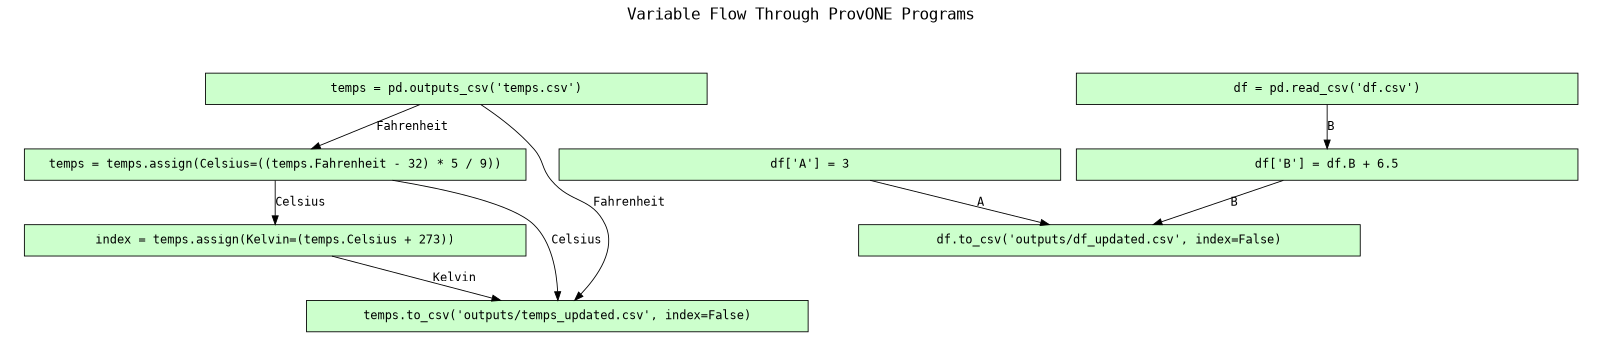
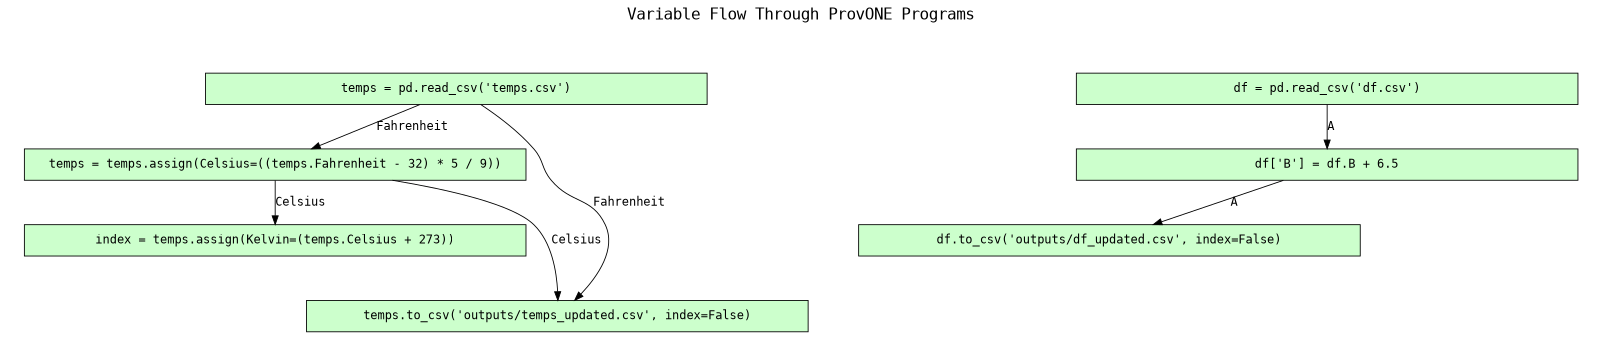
node "temps = pd.outputs_csv('temps.csv')": label "temps = pd.outputs_csv('temps.csv')" -> "temps = pd.read_csv('temps.csv')"
edge "df = pd.read_csv('df.csv')" -> "df['B'] = df.B + 6.5": label "B" -> "A"
node "df['A'] = 3": removed
edge "df['B'] = df.B + 6.5" -> "df.to_csv('outputs/df_updated.csv', index=False)": label "B" -> "A"
edge "index = temps.assign(Kelvin=(temps.Celsius + 273))" -> "temps.to_csv('outputs/temps_updated.csv', index=False)": removed, label "Kelvin"
